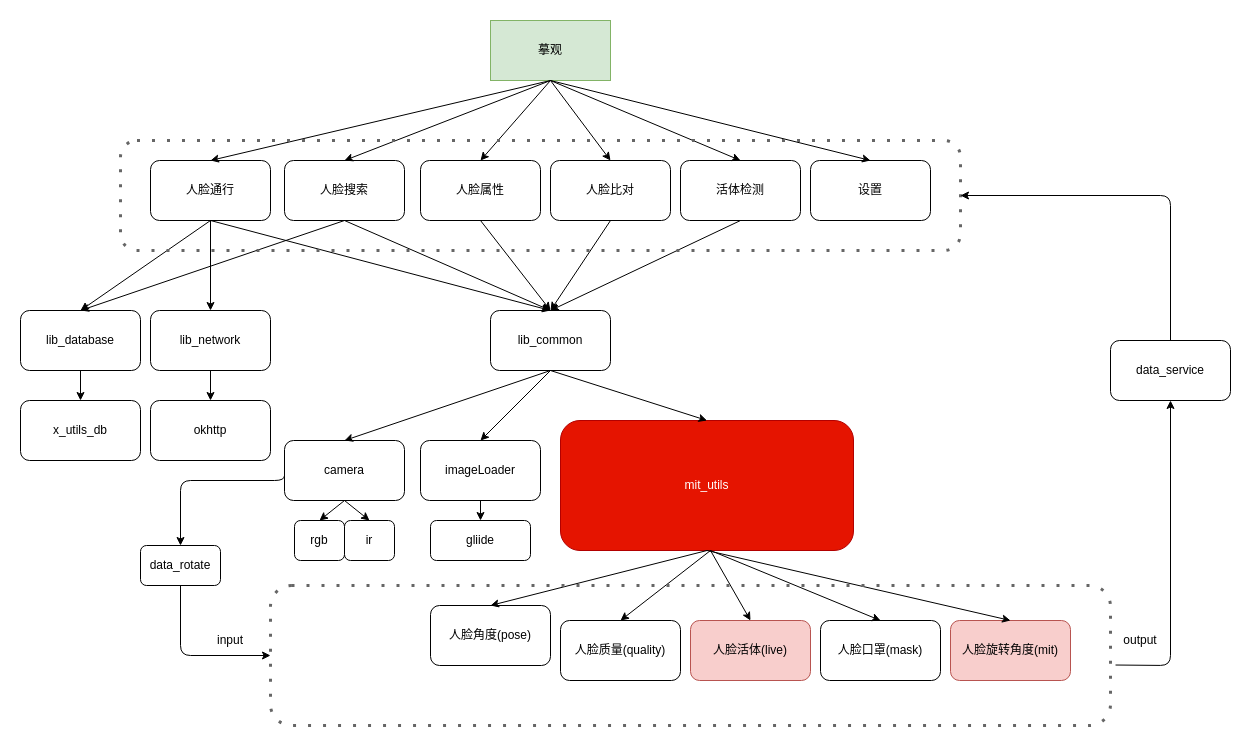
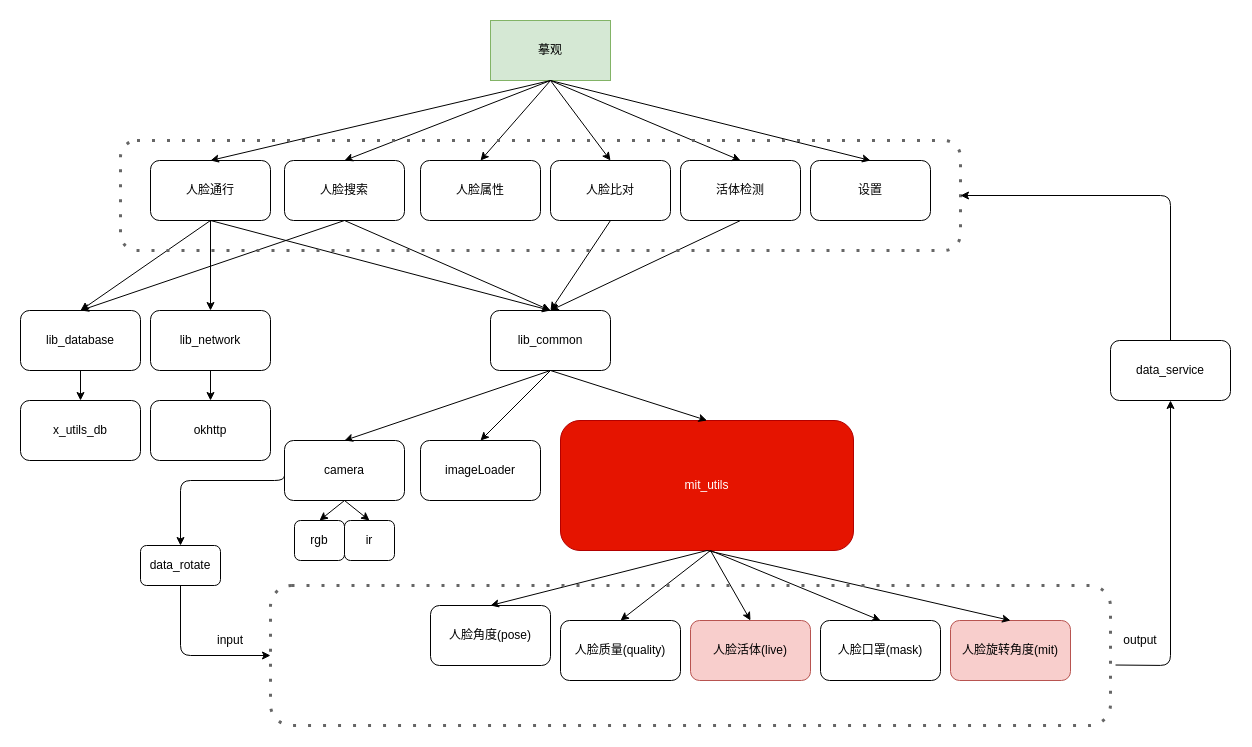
edge "人脸属性" -> "lib_common": removed
edge "imageLoader" -> "gliide": removed
node "gliide": removed
